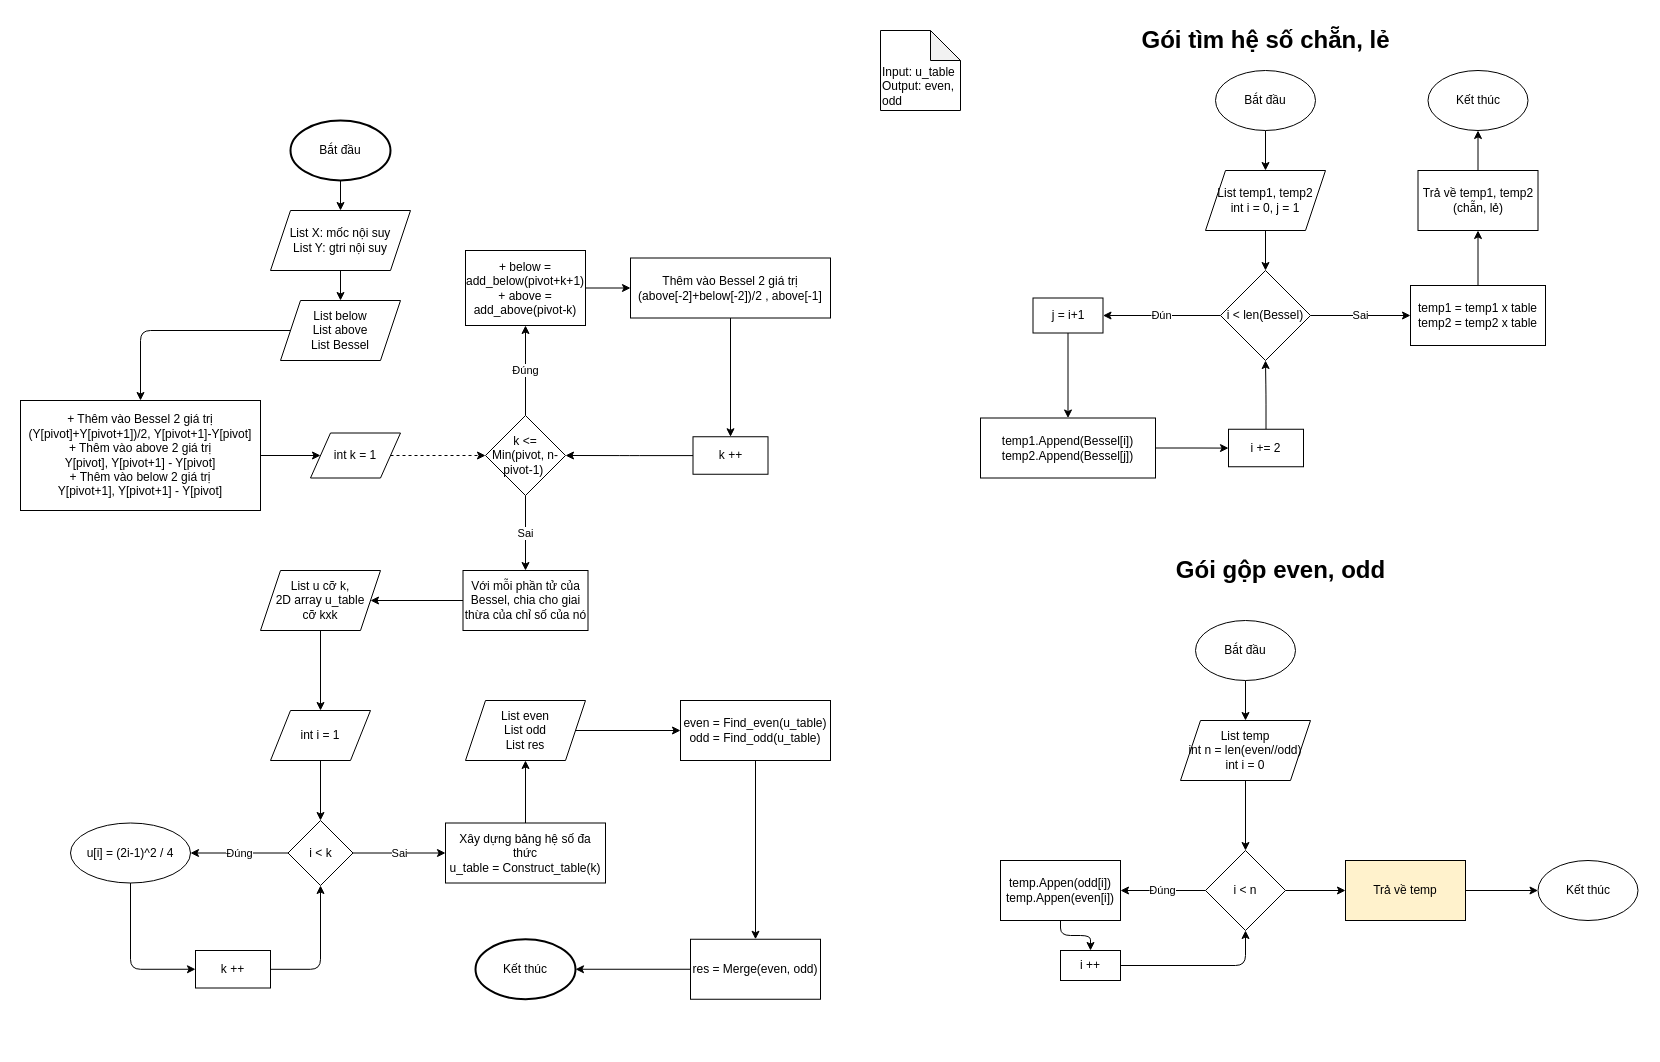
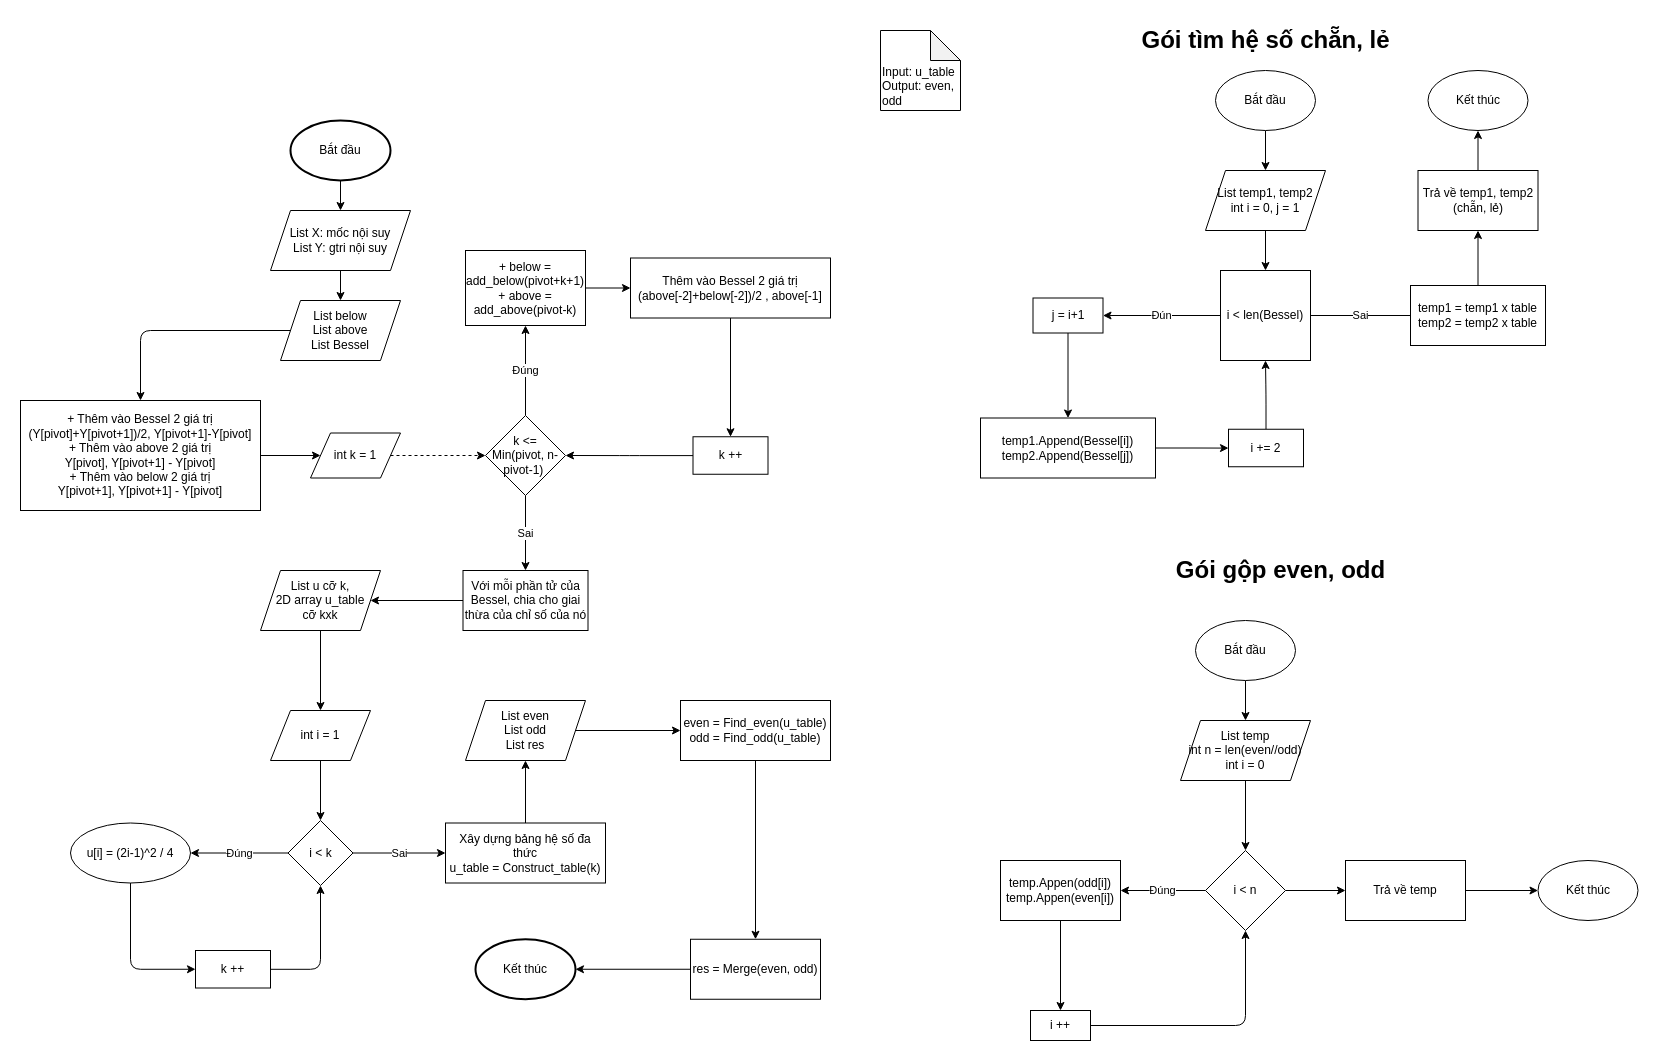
node "i < len(Bessel)": shape diamond -> rectangle
edge "i < len(Bessel)" -> "temp1 = temp1 x table temp2 = temp2 x table": arrowhead classic -> none
node "Trả về temp": fillcolor #fff2cc -> #ffffff
node "i ++": moved (1091, 966) -> (1061, 1026)
